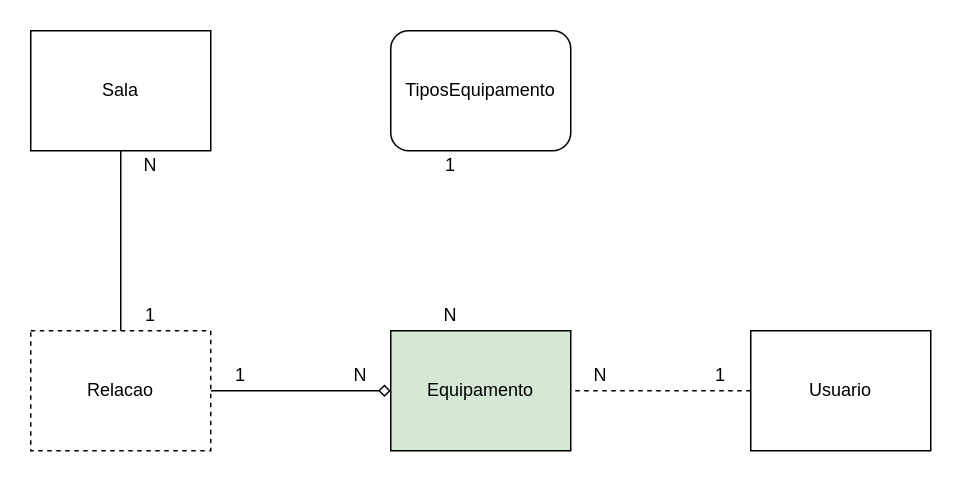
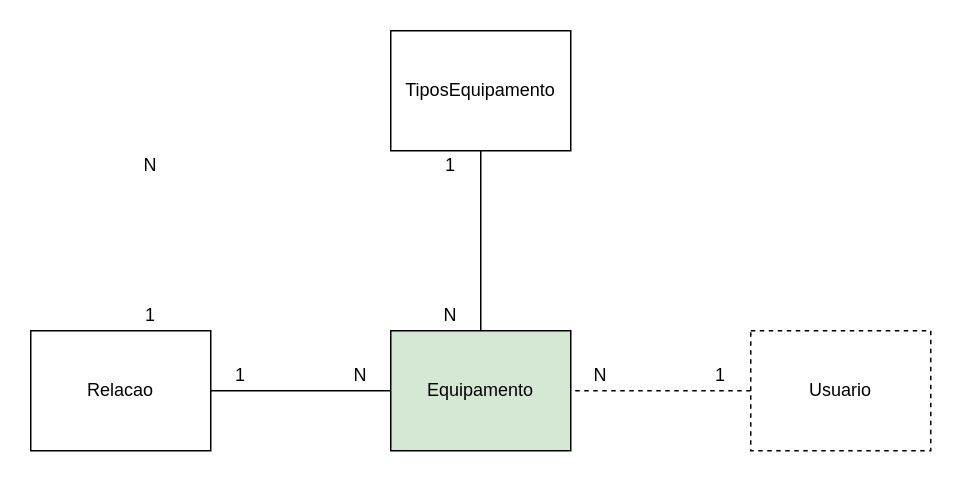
node "Sala": removed
node "TiposEquipamento": shape rounded rectangle -> rectangle
edge "Sala" -- "Relacao": removed
edge "TiposEquipamento" -- "Equipamento": added
node "Relacao": style dashed -> solid
edge "Relacao" -> "Equipamento": arrowhead diamond -> none
node "Usuario": style solid -> dashed
